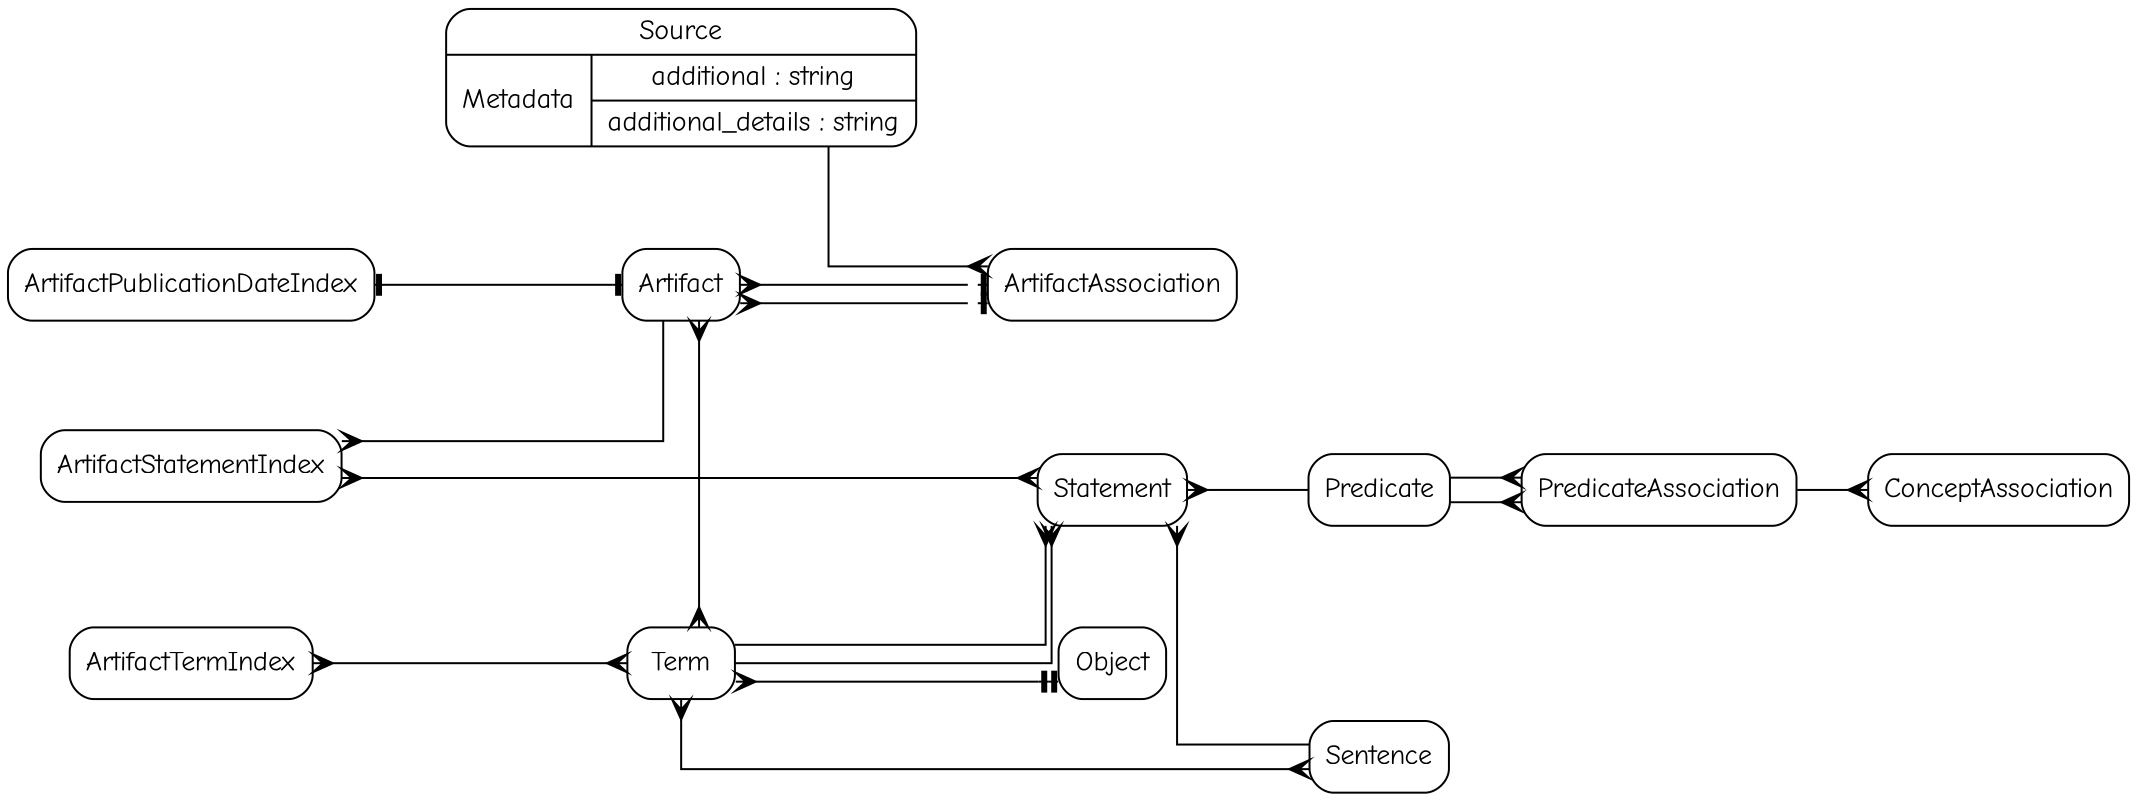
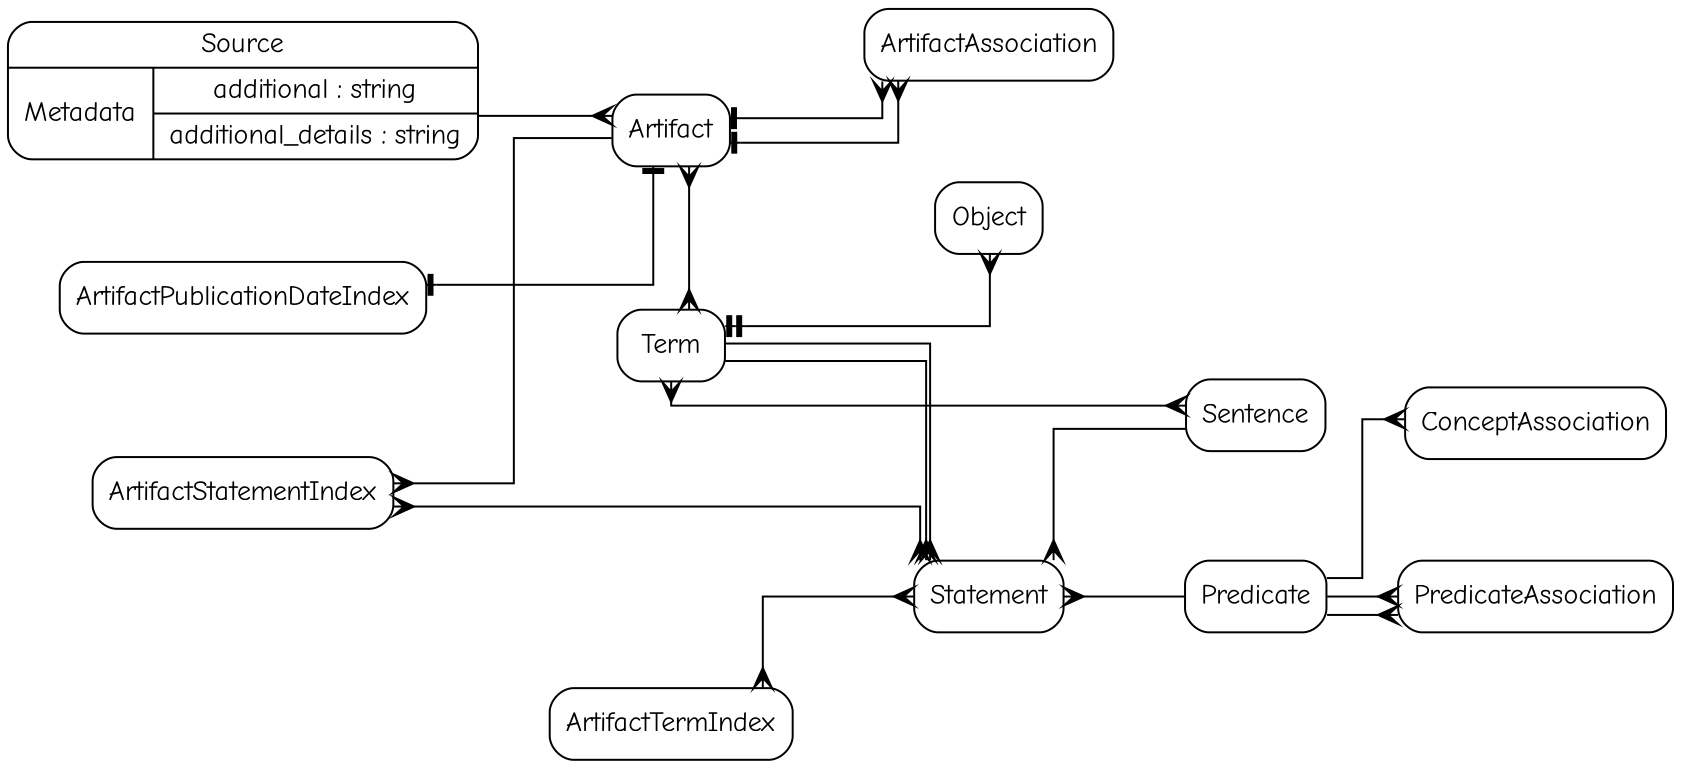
edge "Source" -- "ArtifactAssociation": now "Source" -- "Artifact"
edge "PredicateAssociation" -- "ConceptAssociation": now "Predicate" -- "ConceptAssociation"
edge "ArtifactTermIndex" -- "Term": now "ArtifactTermIndex" -- "Statement"
